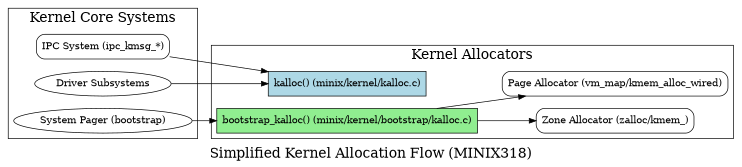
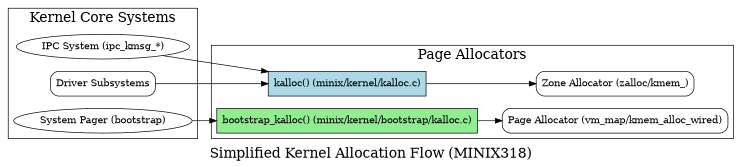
node "IPC System (ipc_kmsg_*)": shape box -> ellipse
cluster "Kernel Allocators": label "Kernel Allocators" -> "Page Allocators"
node "Driver Subsystems": shape ellipse -> box
edge "bootstrap_kalloc() (minix/kernel/bootstrap/kalloc.c)" -> "Zone Allocator (zalloc/kmem_)": now "kalloc() (minix/kernel/kalloc.c)" -> "Zone Allocator (zalloc/kmem_)"
